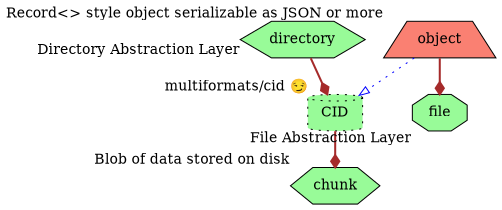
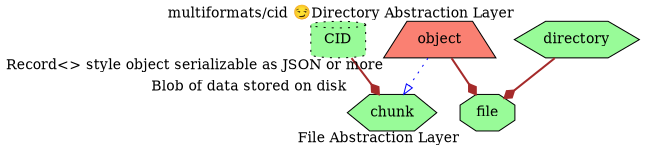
edge "directory Directory Abstraction Layer" -> "CID multiformats/cid 😏": now "directory Directory Abstraction Layer" -> "file File Abstraction Layer"
edge "object Record<> style object serializable as JSON or more" -> "CID multiformats/cid 😏": now "object Record<> style object serializable as JSON or more" -> "chunk Blob of data stored on disk"
